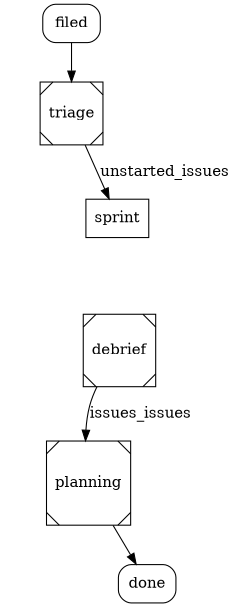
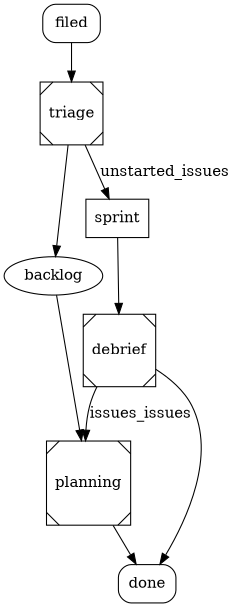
edge "sprint" -> "debrief": added
node "backlog": added
edge "debrief" -> "done": added
